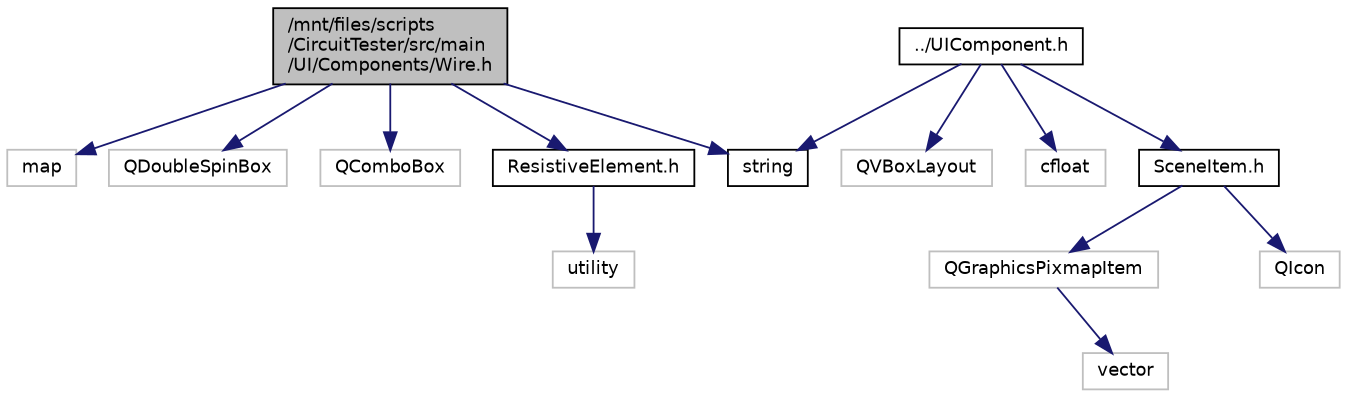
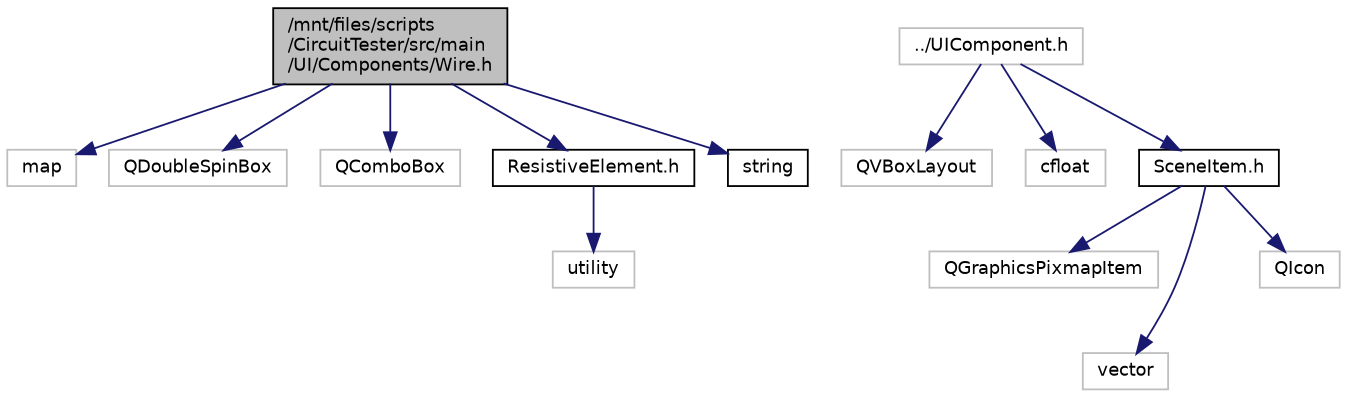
node "../UIComponent.h": color black -> grey75
edge "../UIComponent.h" -> "string": removed
edge "QGraphicsPixmapItem" -> "vector": now "SceneItem.h" -> "vector"
